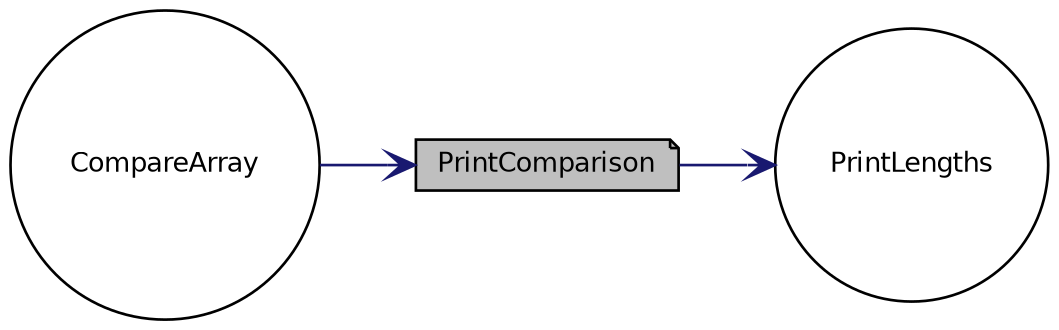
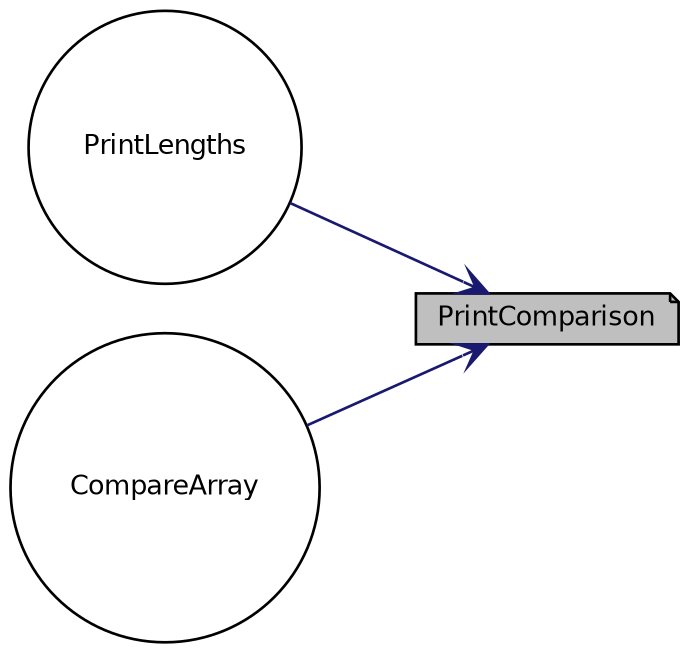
edge "PrintComparison" -> "PrintLengths": reversed
